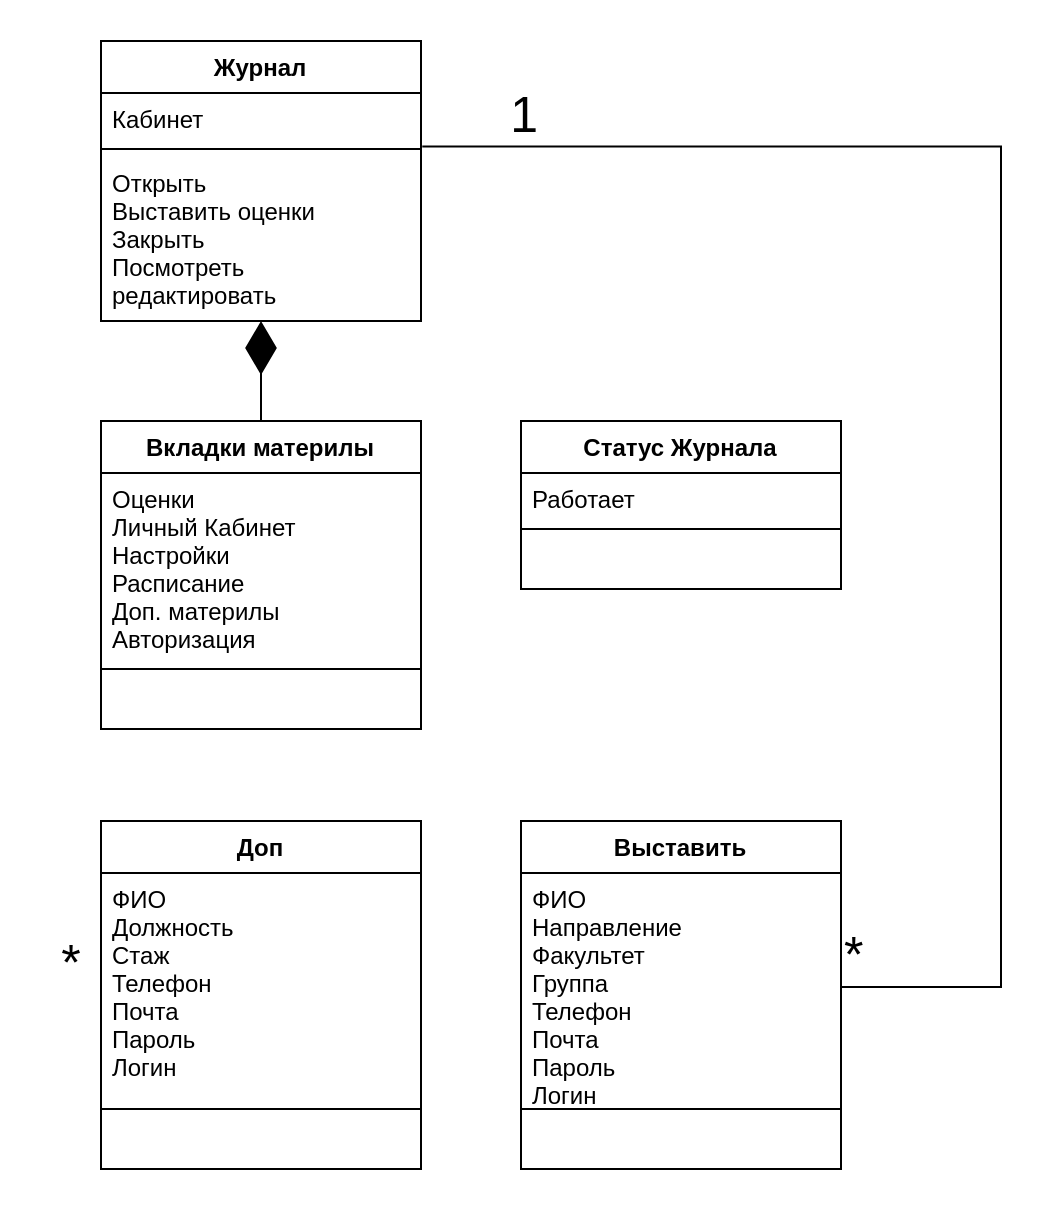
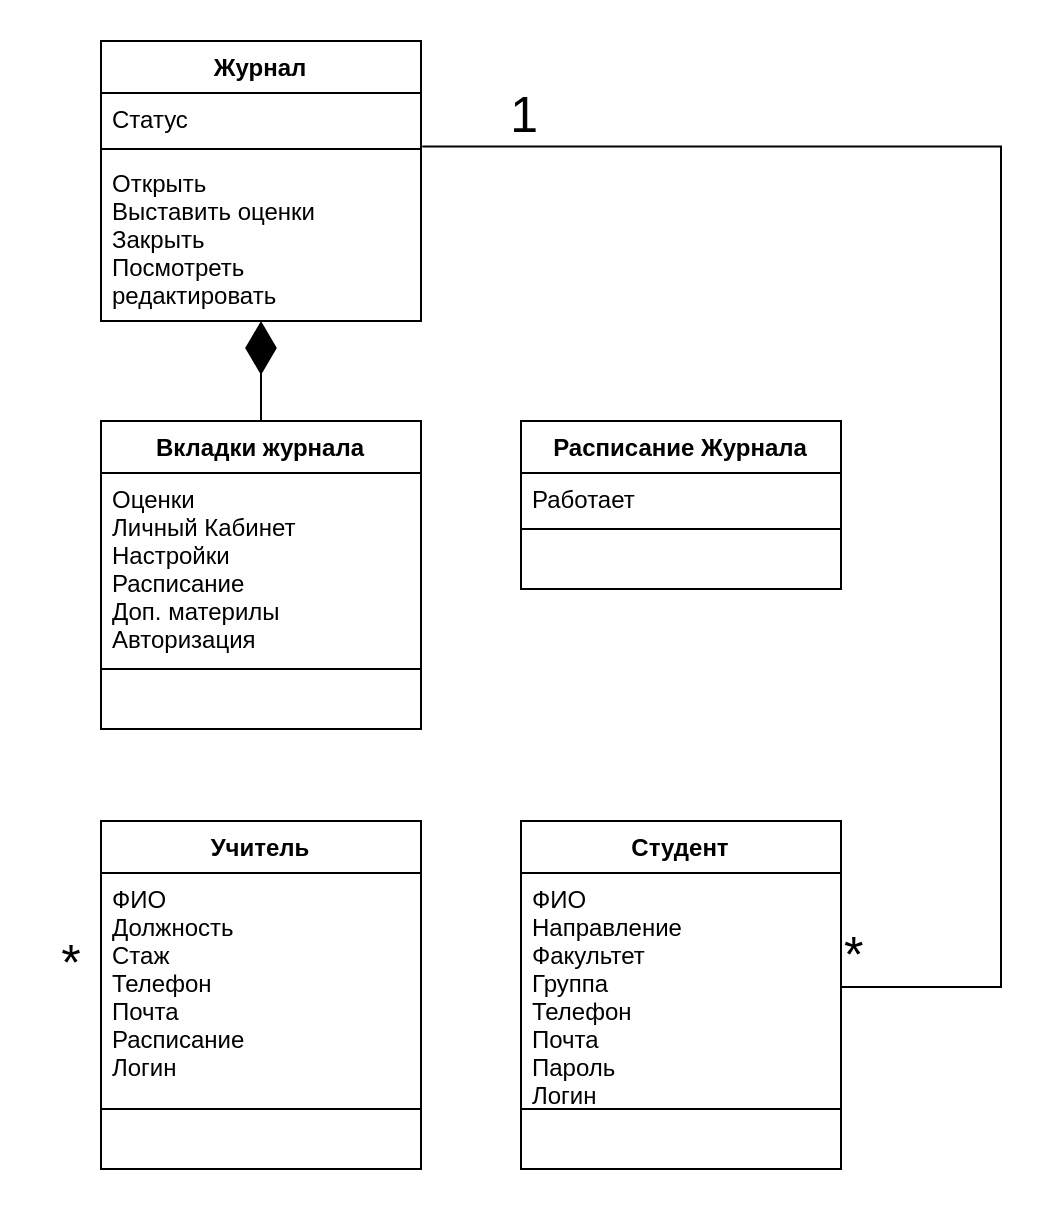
node "Кабинет": label "Кабинет" -> "Статус"
node "Вкладки материлы": label "Вкладки материлы" -> "Вкладки журнала"
node "Статус Журнала": label "Статус Журнала" -> "Расписание Журнала"
node "Доп": label "Доп" -> "Учитель"
node "Выставить": label "Выставить" -> "Студент"
node "ФИО Должность Стаж Телефон Почта Пароль Логин": label "ФИО Должность Стаж Телефон Почта Пароль Логин" -> "ФИО Должность Стаж Телефон Почта Расписание Логин"
